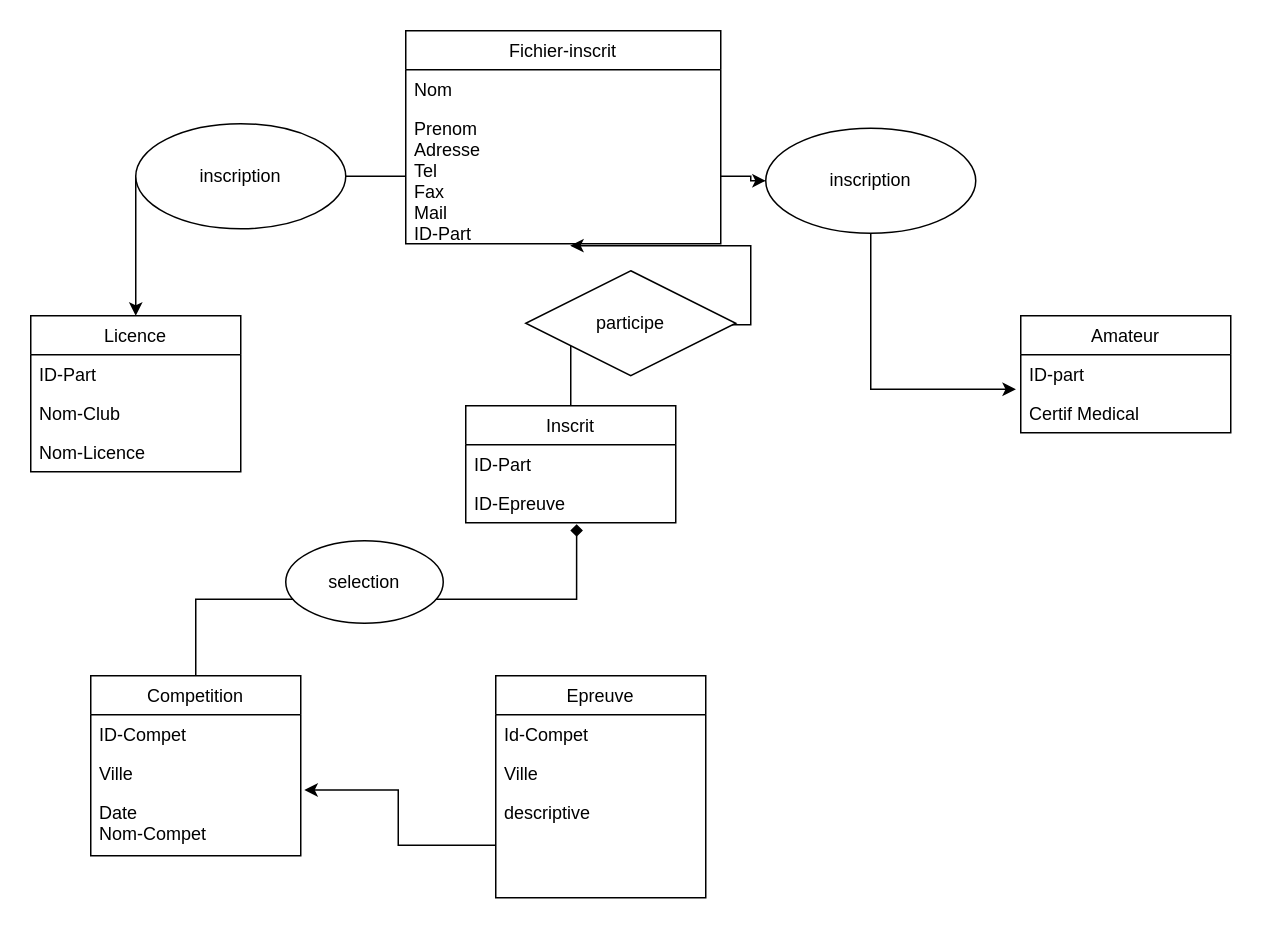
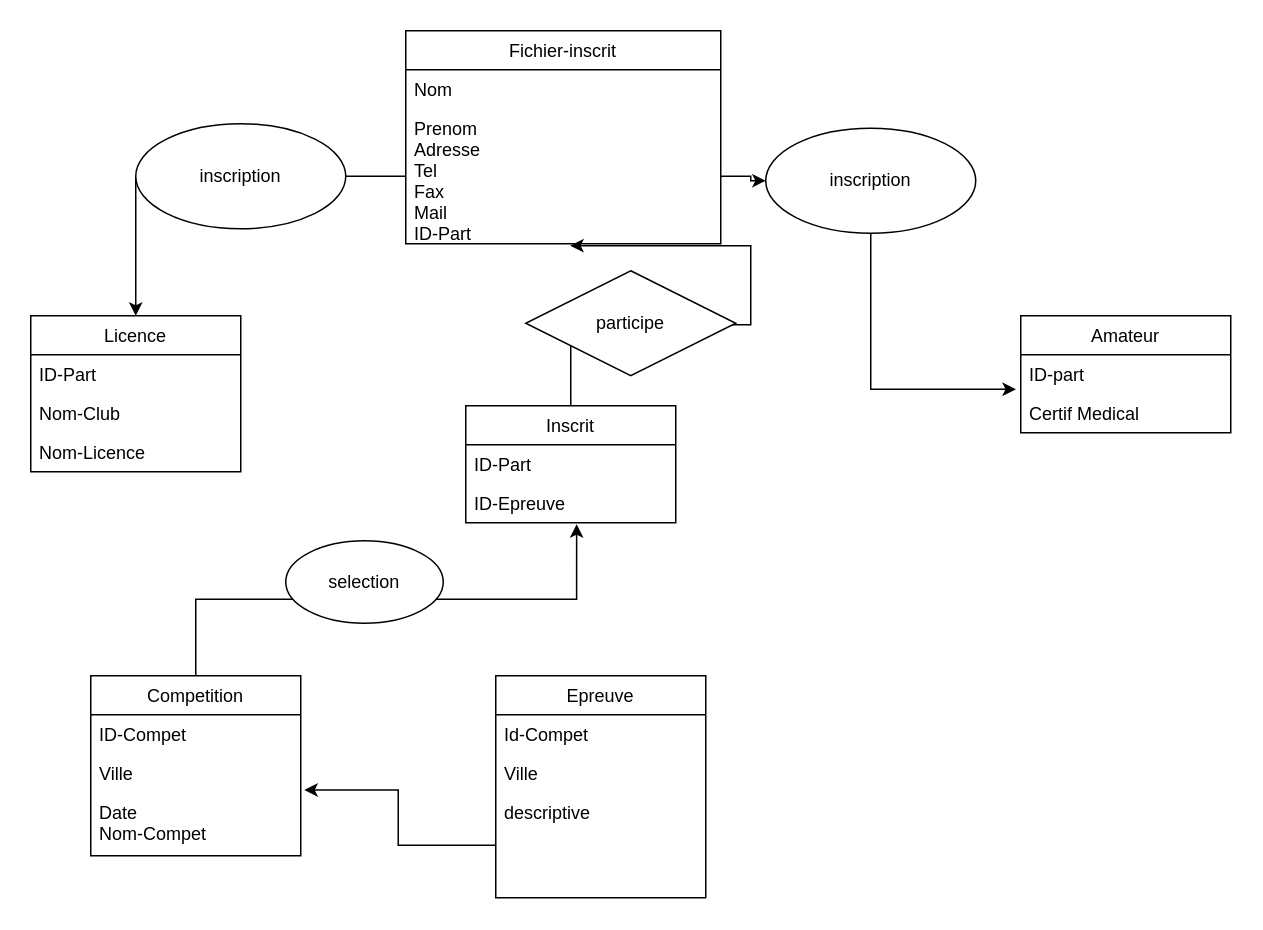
edge "Competition" -> "ID-Epreuve": arrowhead diamond -> classic
